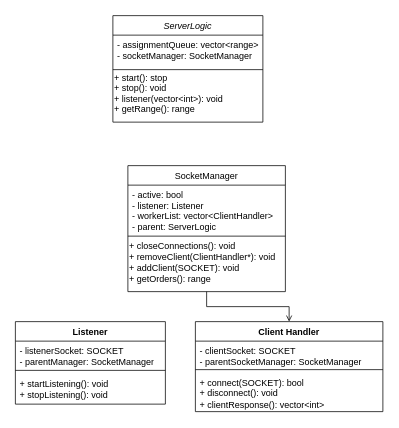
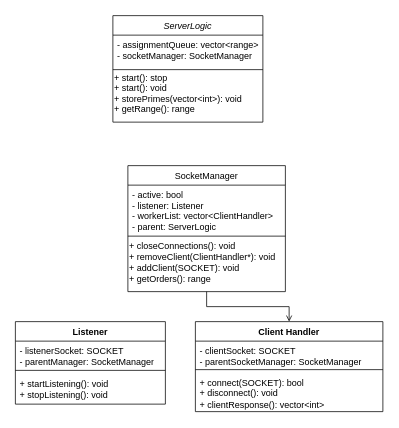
node "+ stop(): void": label "+ stop(): void" -> "+ start(): void"
node "+ listener(vector<int>): void": label "+ listener(vector<int>): void" -> "+ storePrimes(vector<int>): void"
